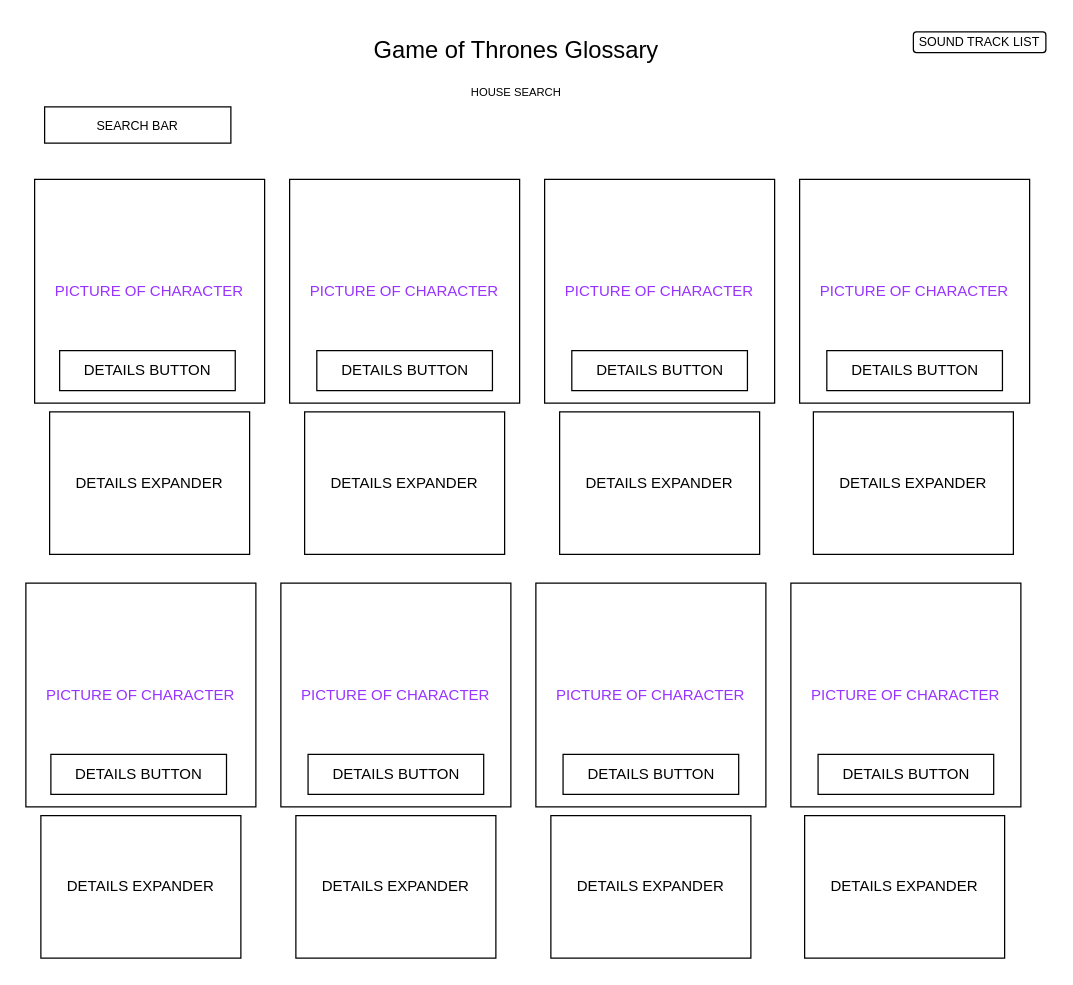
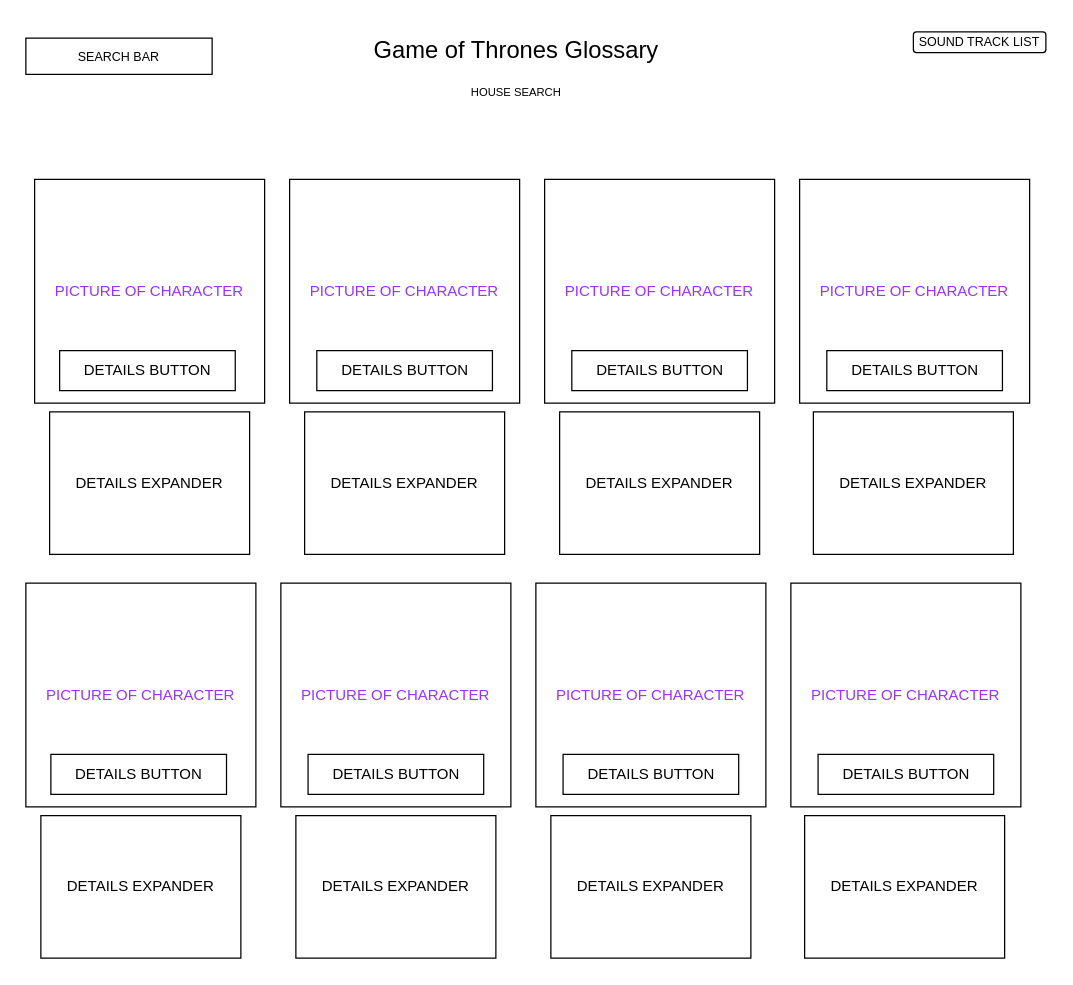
node "SEARCH BAR": moved (138, 125) -> (119, 56)
